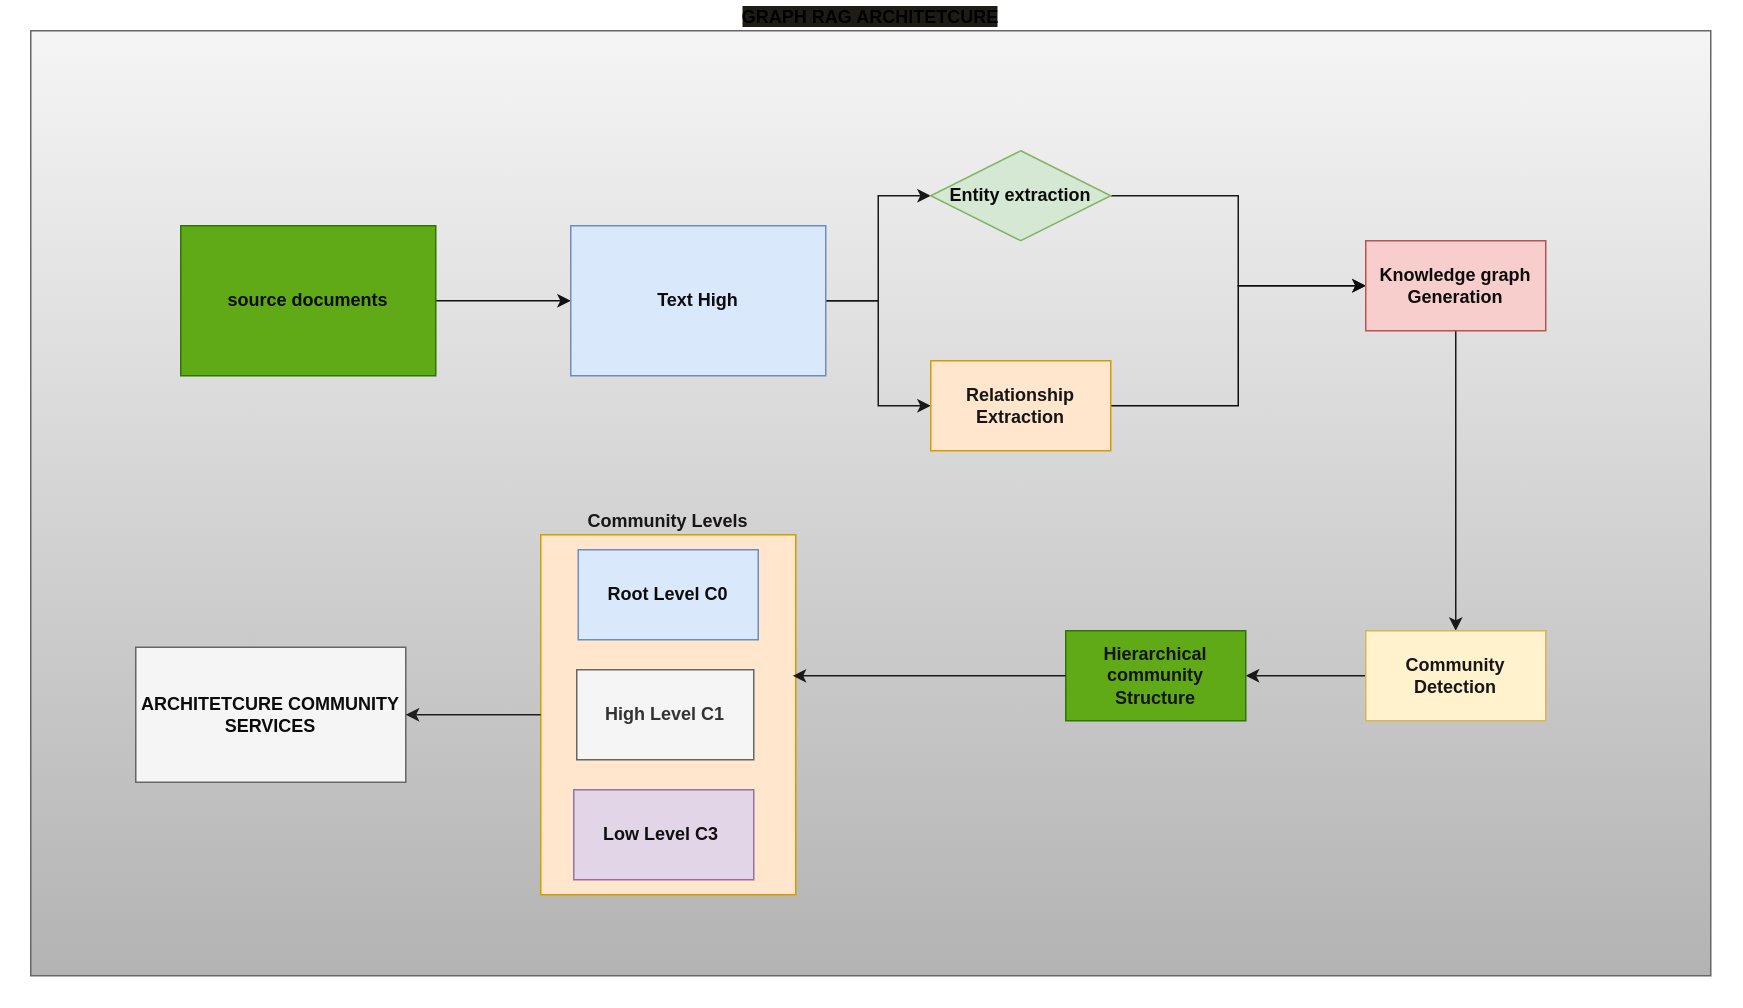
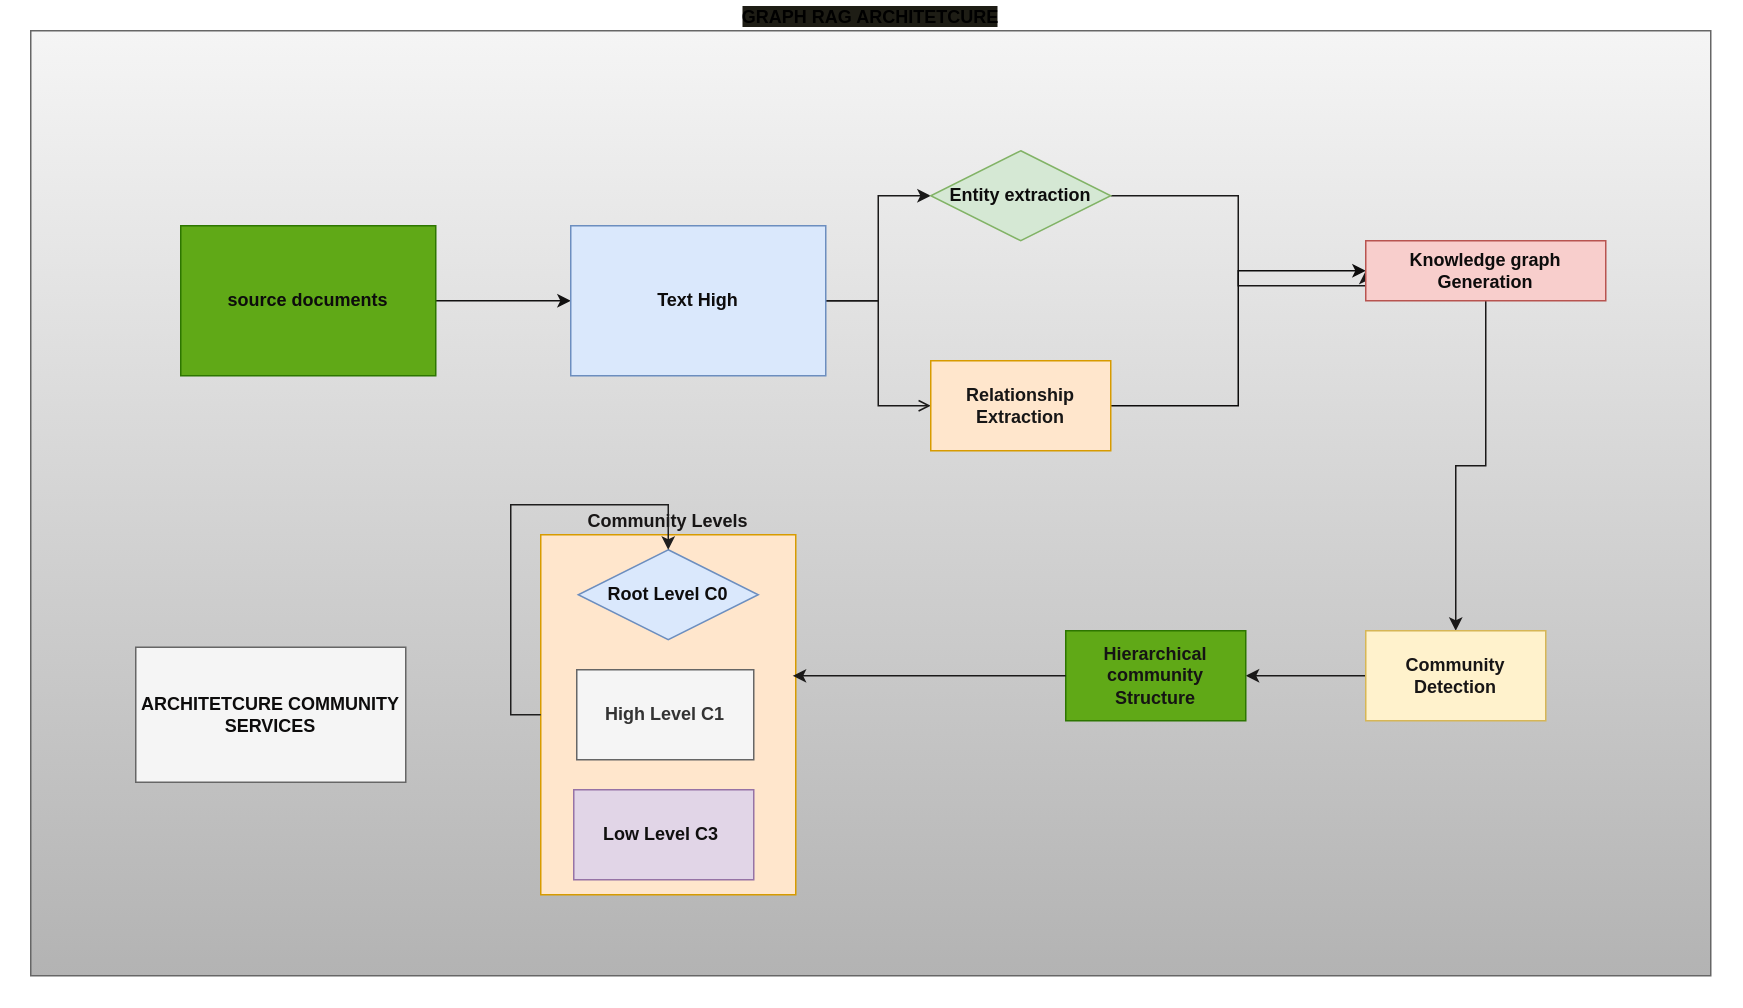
node "Knowledge graph Generation": size 180x90 -> 240x60
edge "Text High" -> "Relationship Extraction": arrowhead classic -> open
node "Root Level C0": shape rectangle -> diamond
edge "Community Levels" -> "ARCHITETCURE COMMUNITY SERVICES": now "Community Levels" -> "Root Level C0"
